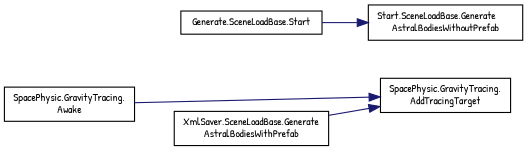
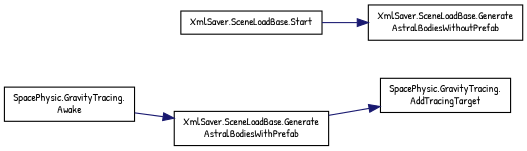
node "Generate.SceneLoadBase.Start": label "Generate.SceneLoadBase.Start" -> "XmlSaver.SceneLoadBase.Start"
node "Start.SceneLoadBase.Generate AstralBodiesWithoutPrefab": label "Start.SceneLoadBase.Generate AstralBodiesWithoutPrefab" -> "XmlSaver.SceneLoadBase.Generate AstralBodiesWithoutPrefab"
edge "SpacePhysic.GravityTracing. Awake" -> "SpacePhysic.GravityTracing. AddTracingTarget": now "SpacePhysic.GravityTracing. Awake" -> "XmlSaver.SceneLoadBase.Generate AstralBodiesWithPrefab"
